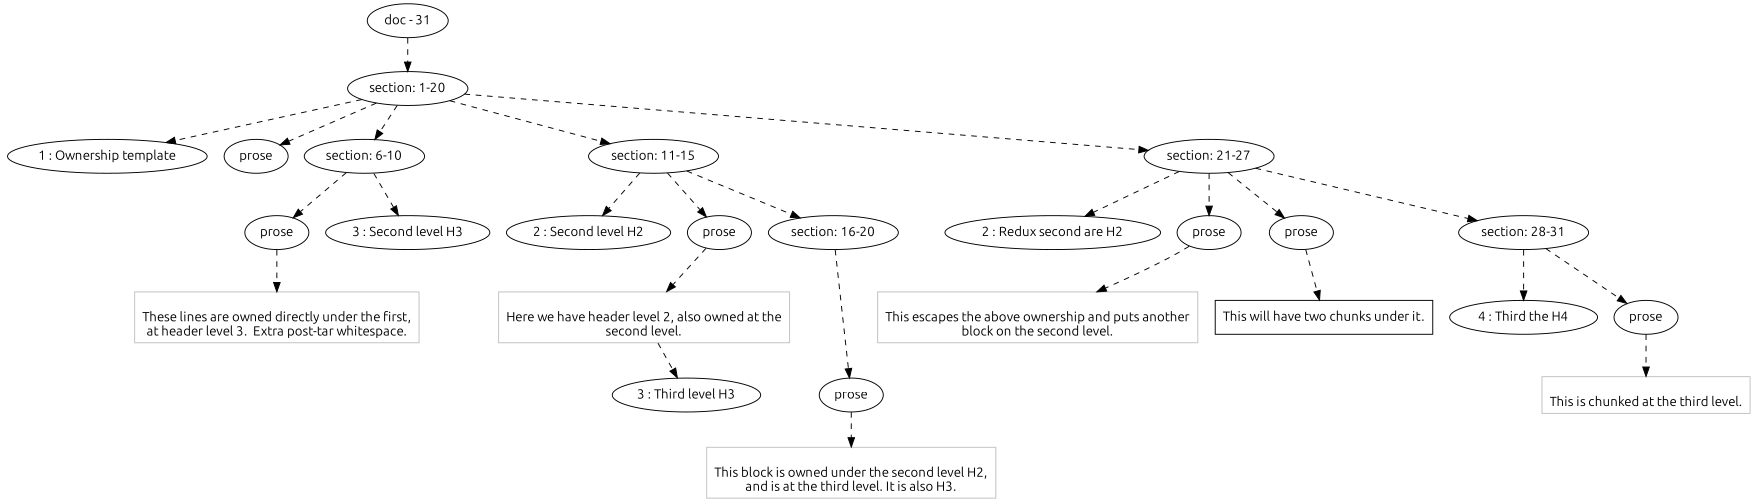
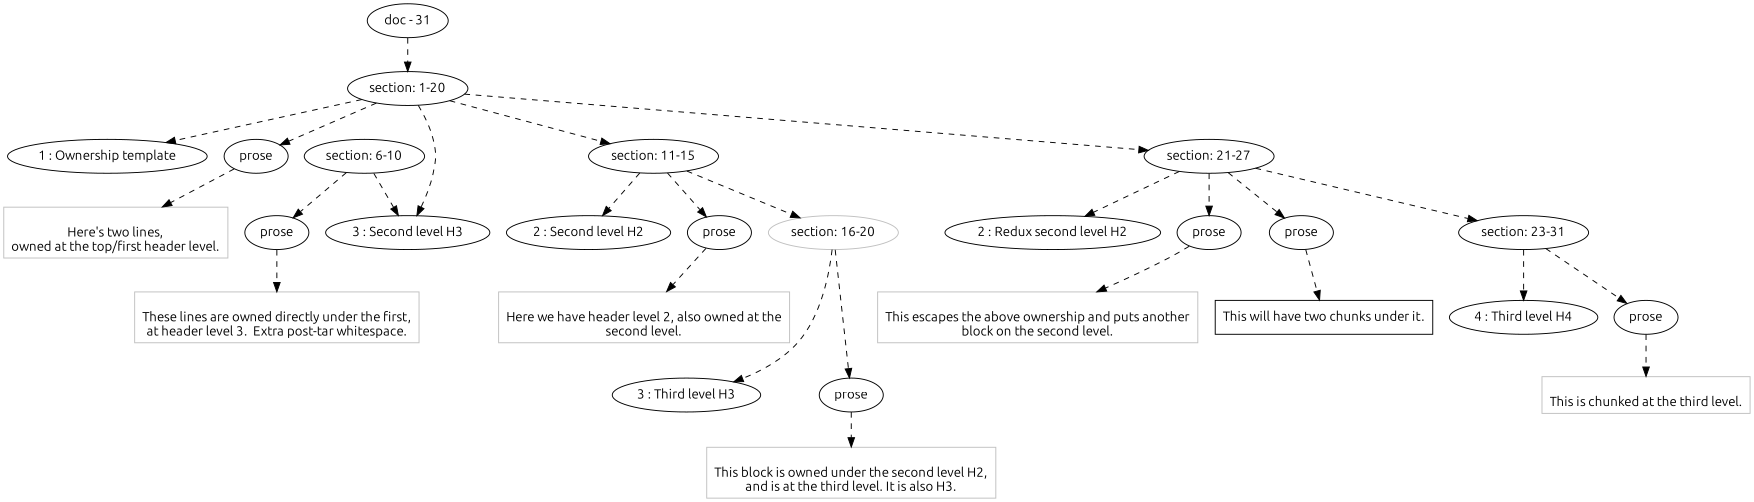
edge "section: 1-20" -> "section: 6-10": now "section: 1-20" -> "3 : Second level H3"
node "Here's two lines, owned at the top/first header level.": added
node "section: 16-20": color black -> Gray
node "2 : Redux second are H2": label "2 : Redux second are H2" -> "2 : Redux second level H2"
node "section: 28-31": label "section: 28-31" -> "section: 23-31"
node "4 : Third the H4": label "4 : Third the H4" -> "4 : Third level H4"
edge "Here we have header level 2, also owned at the second level." -> "3 : Third level H3": now "section: 16-20" -> "3 : Third level H3"
